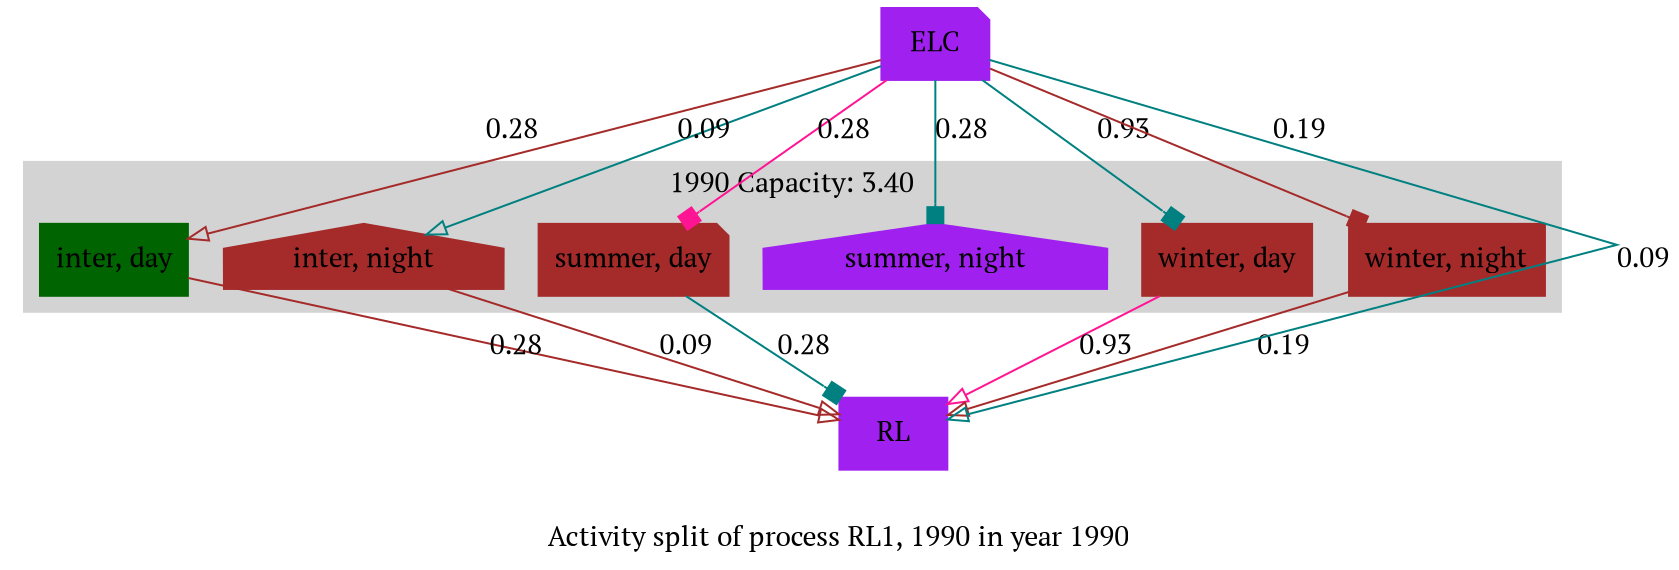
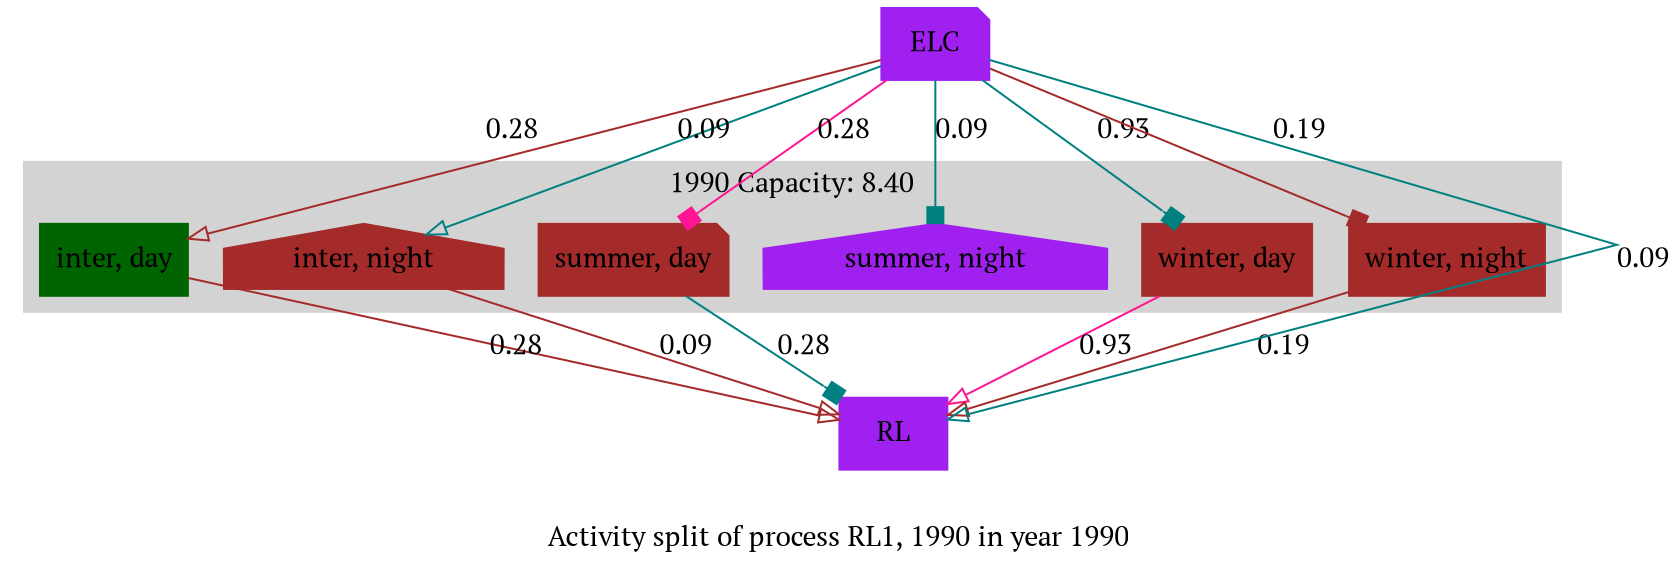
edge "ELC" -> "summer, night": label "0.28" -> "0.09"
cluster "1990 Capacity: 3.40": label "1990 Capacity: 3.40" -> "1990 Capacity: 8.40"
